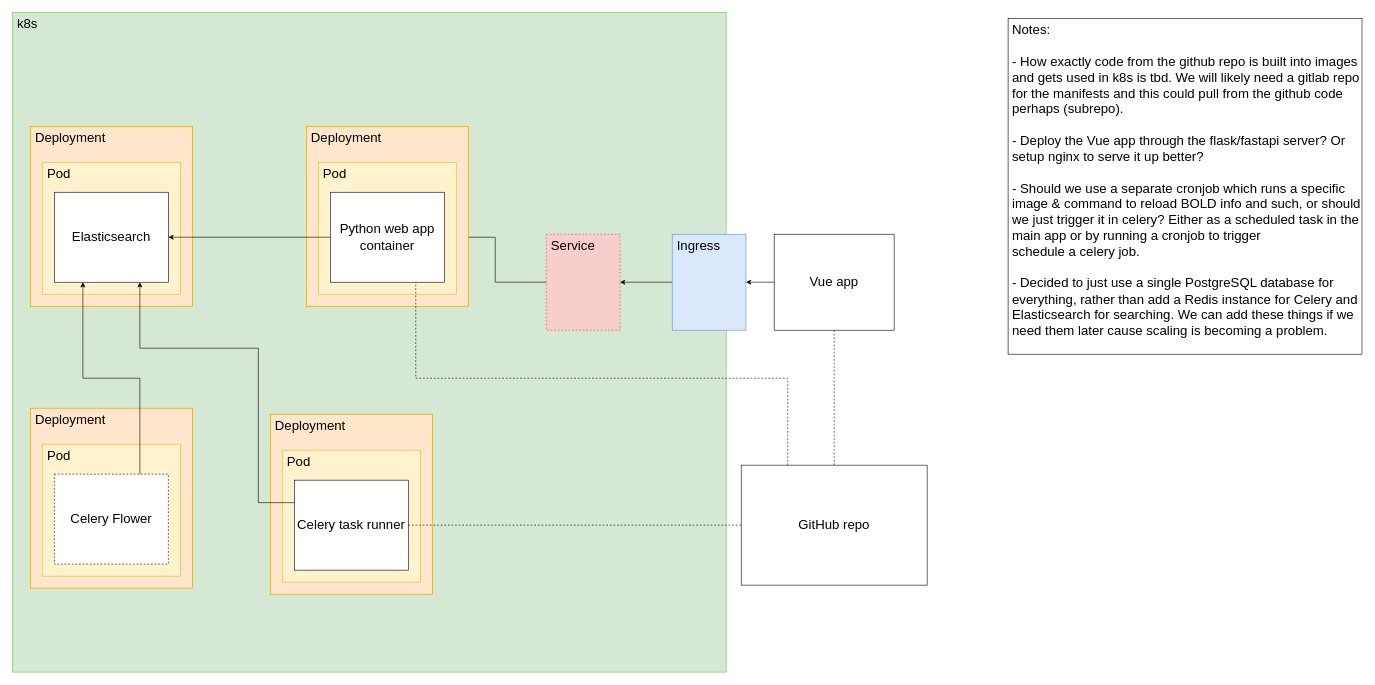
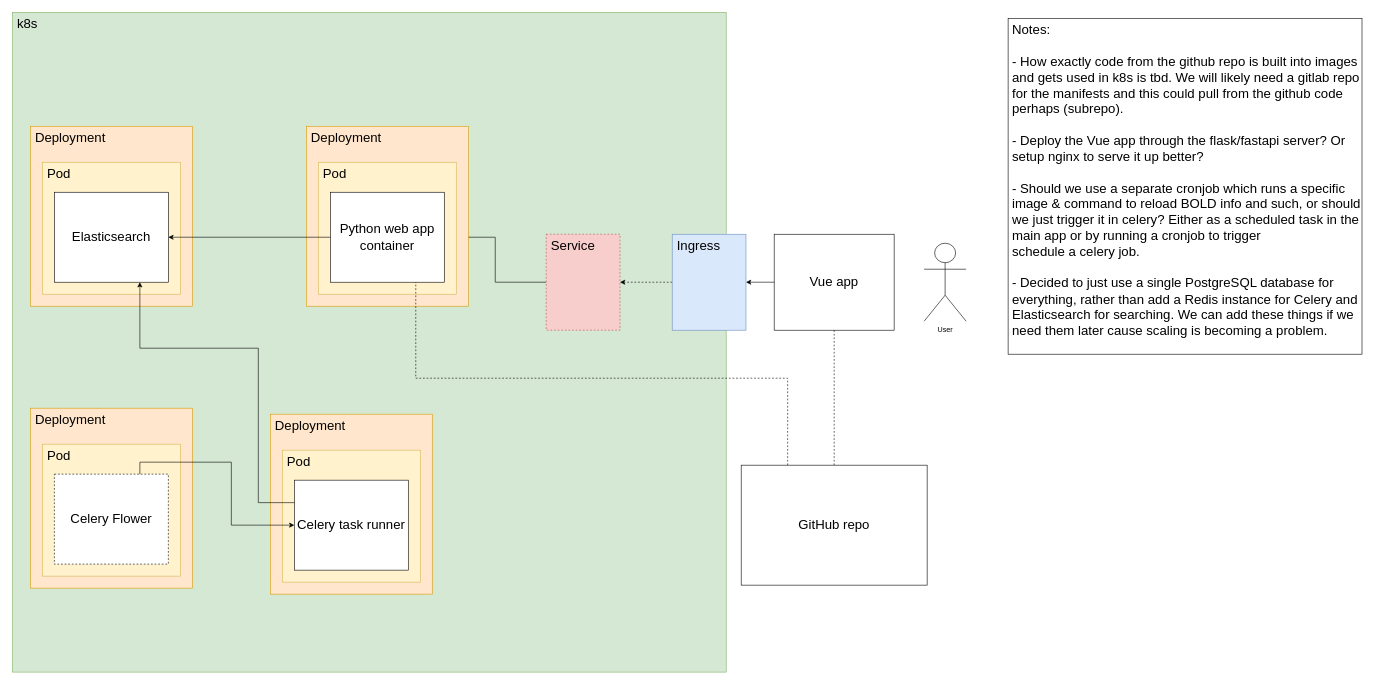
edge "Ingress" -> "Service": style solid -> dashed
node "User": added
edge "Celery Flower" -> "Elasticsearch": now "Celery Flower" -> "Celery task runner"
edge "Celery task runner" -- "GitHub repo": removed
